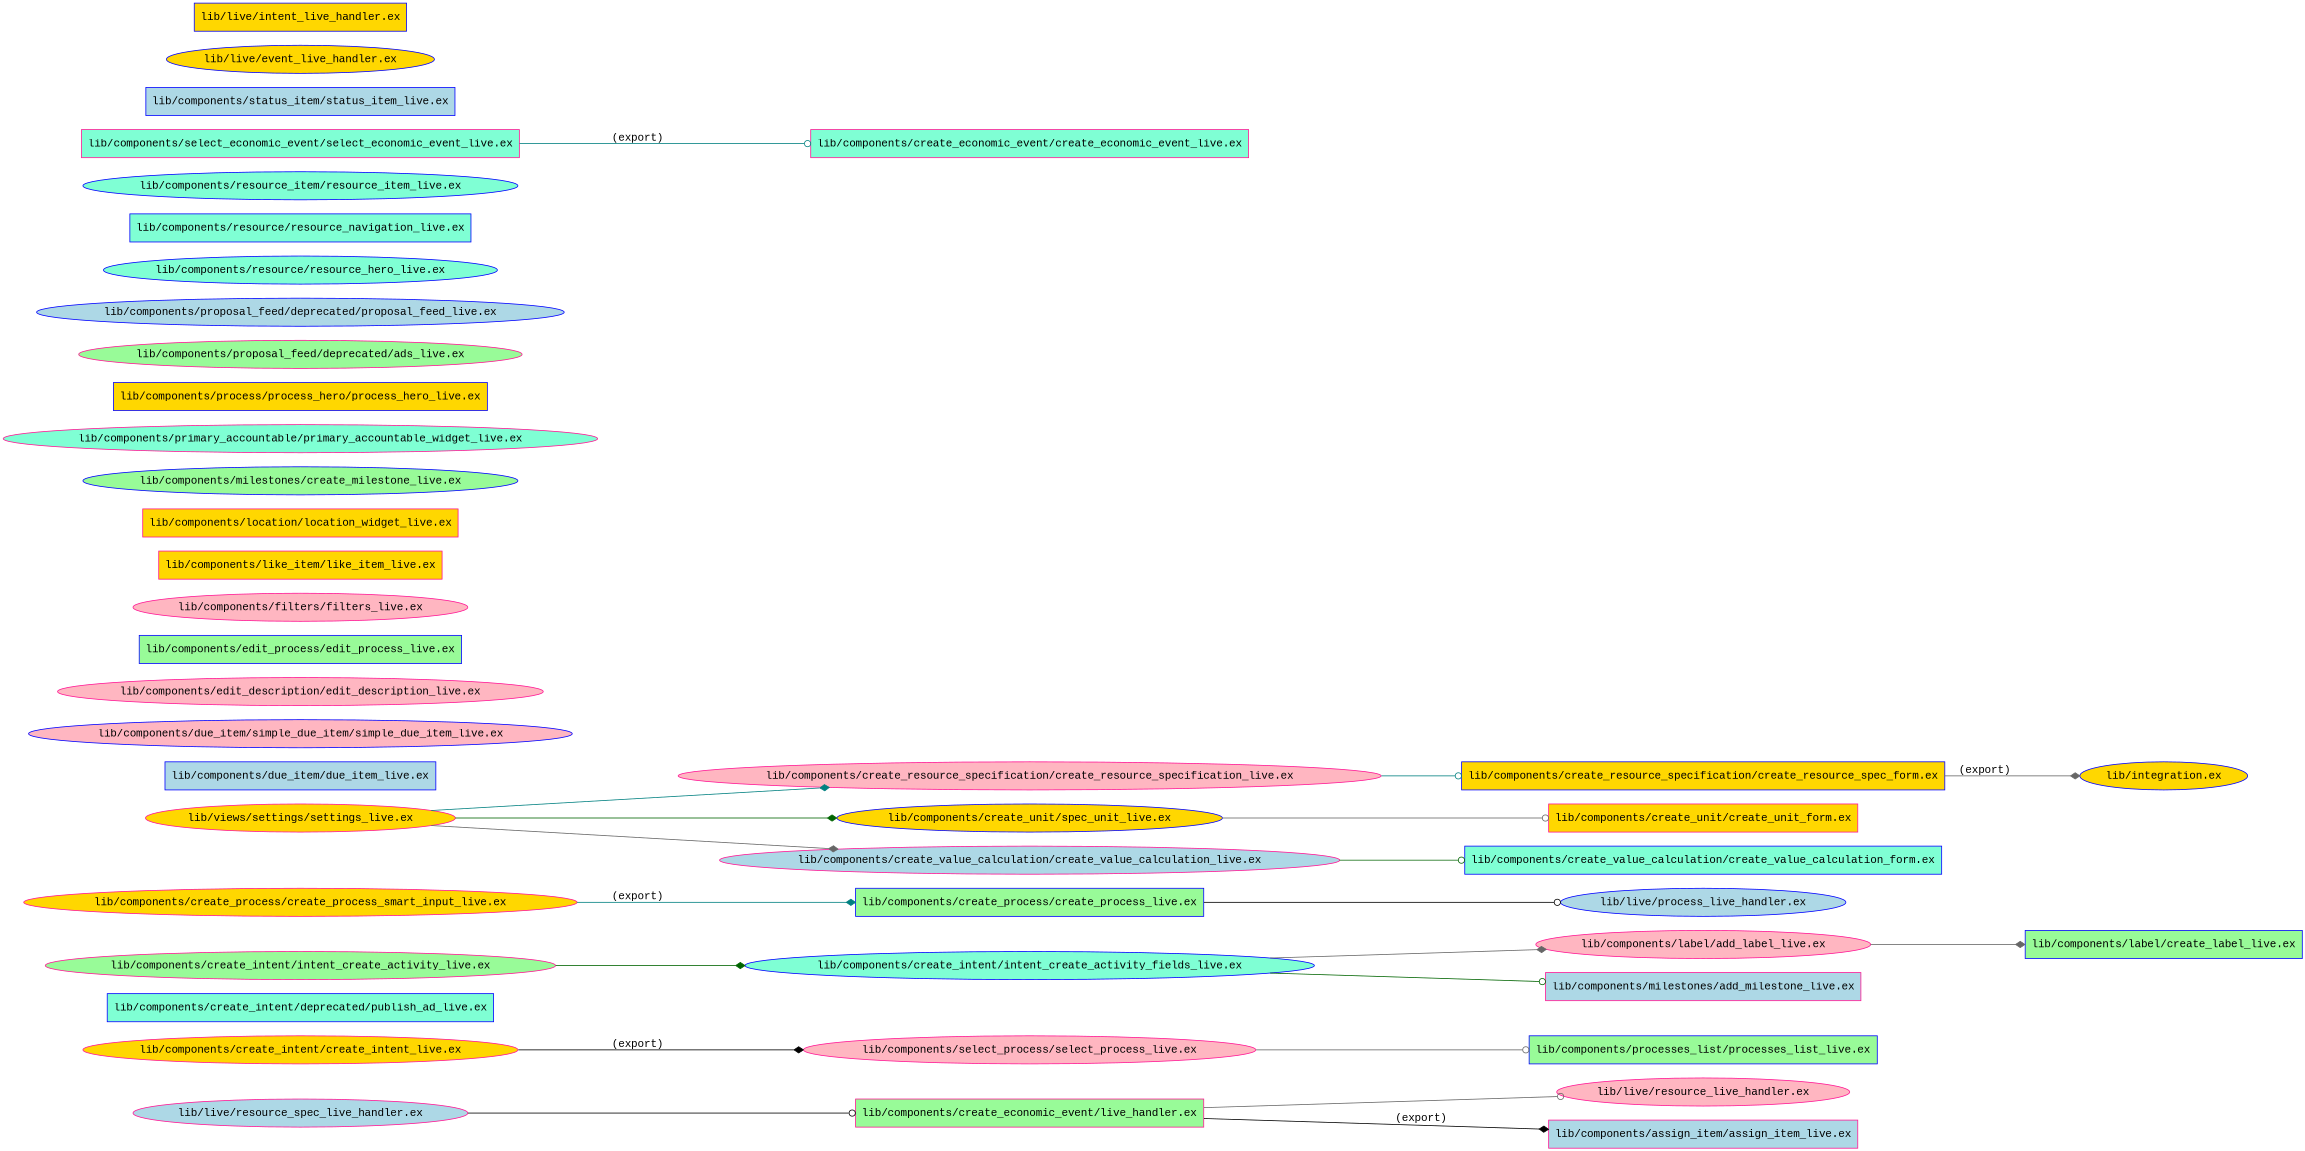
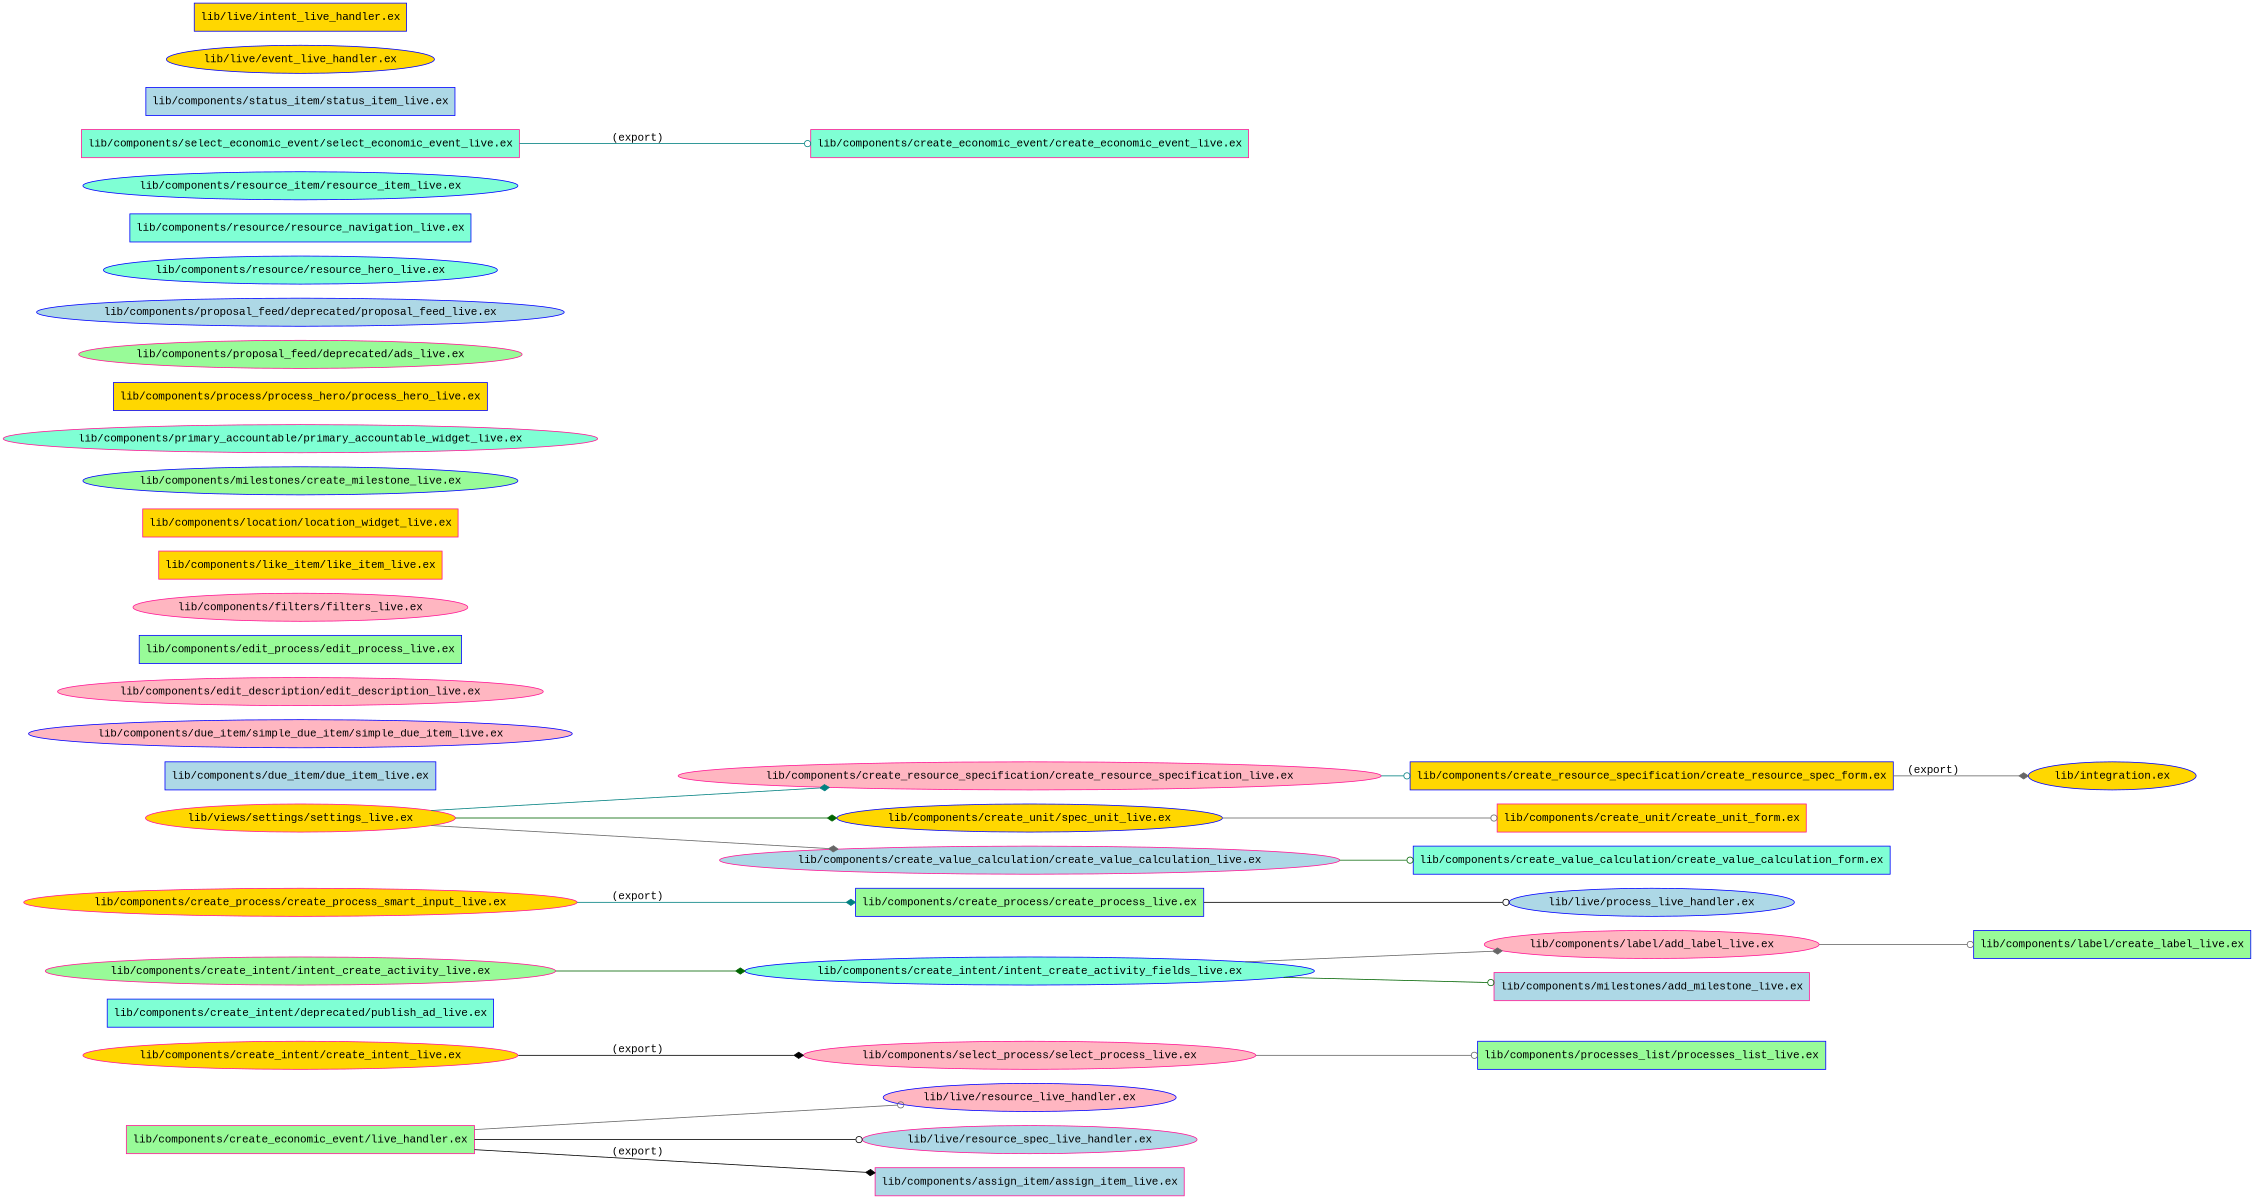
edge "lib/components/label/add_label_live.ex" -> "lib/components/label/create_label_live.ex": arrowhead diamond -> odot
node "lib/live/resource_live_handler.ex": color deeppink -> blue
edge "lib/live/resource_spec_live_handler.ex" -> "lib/components/create_economic_event/live_handler.ex": reversed
